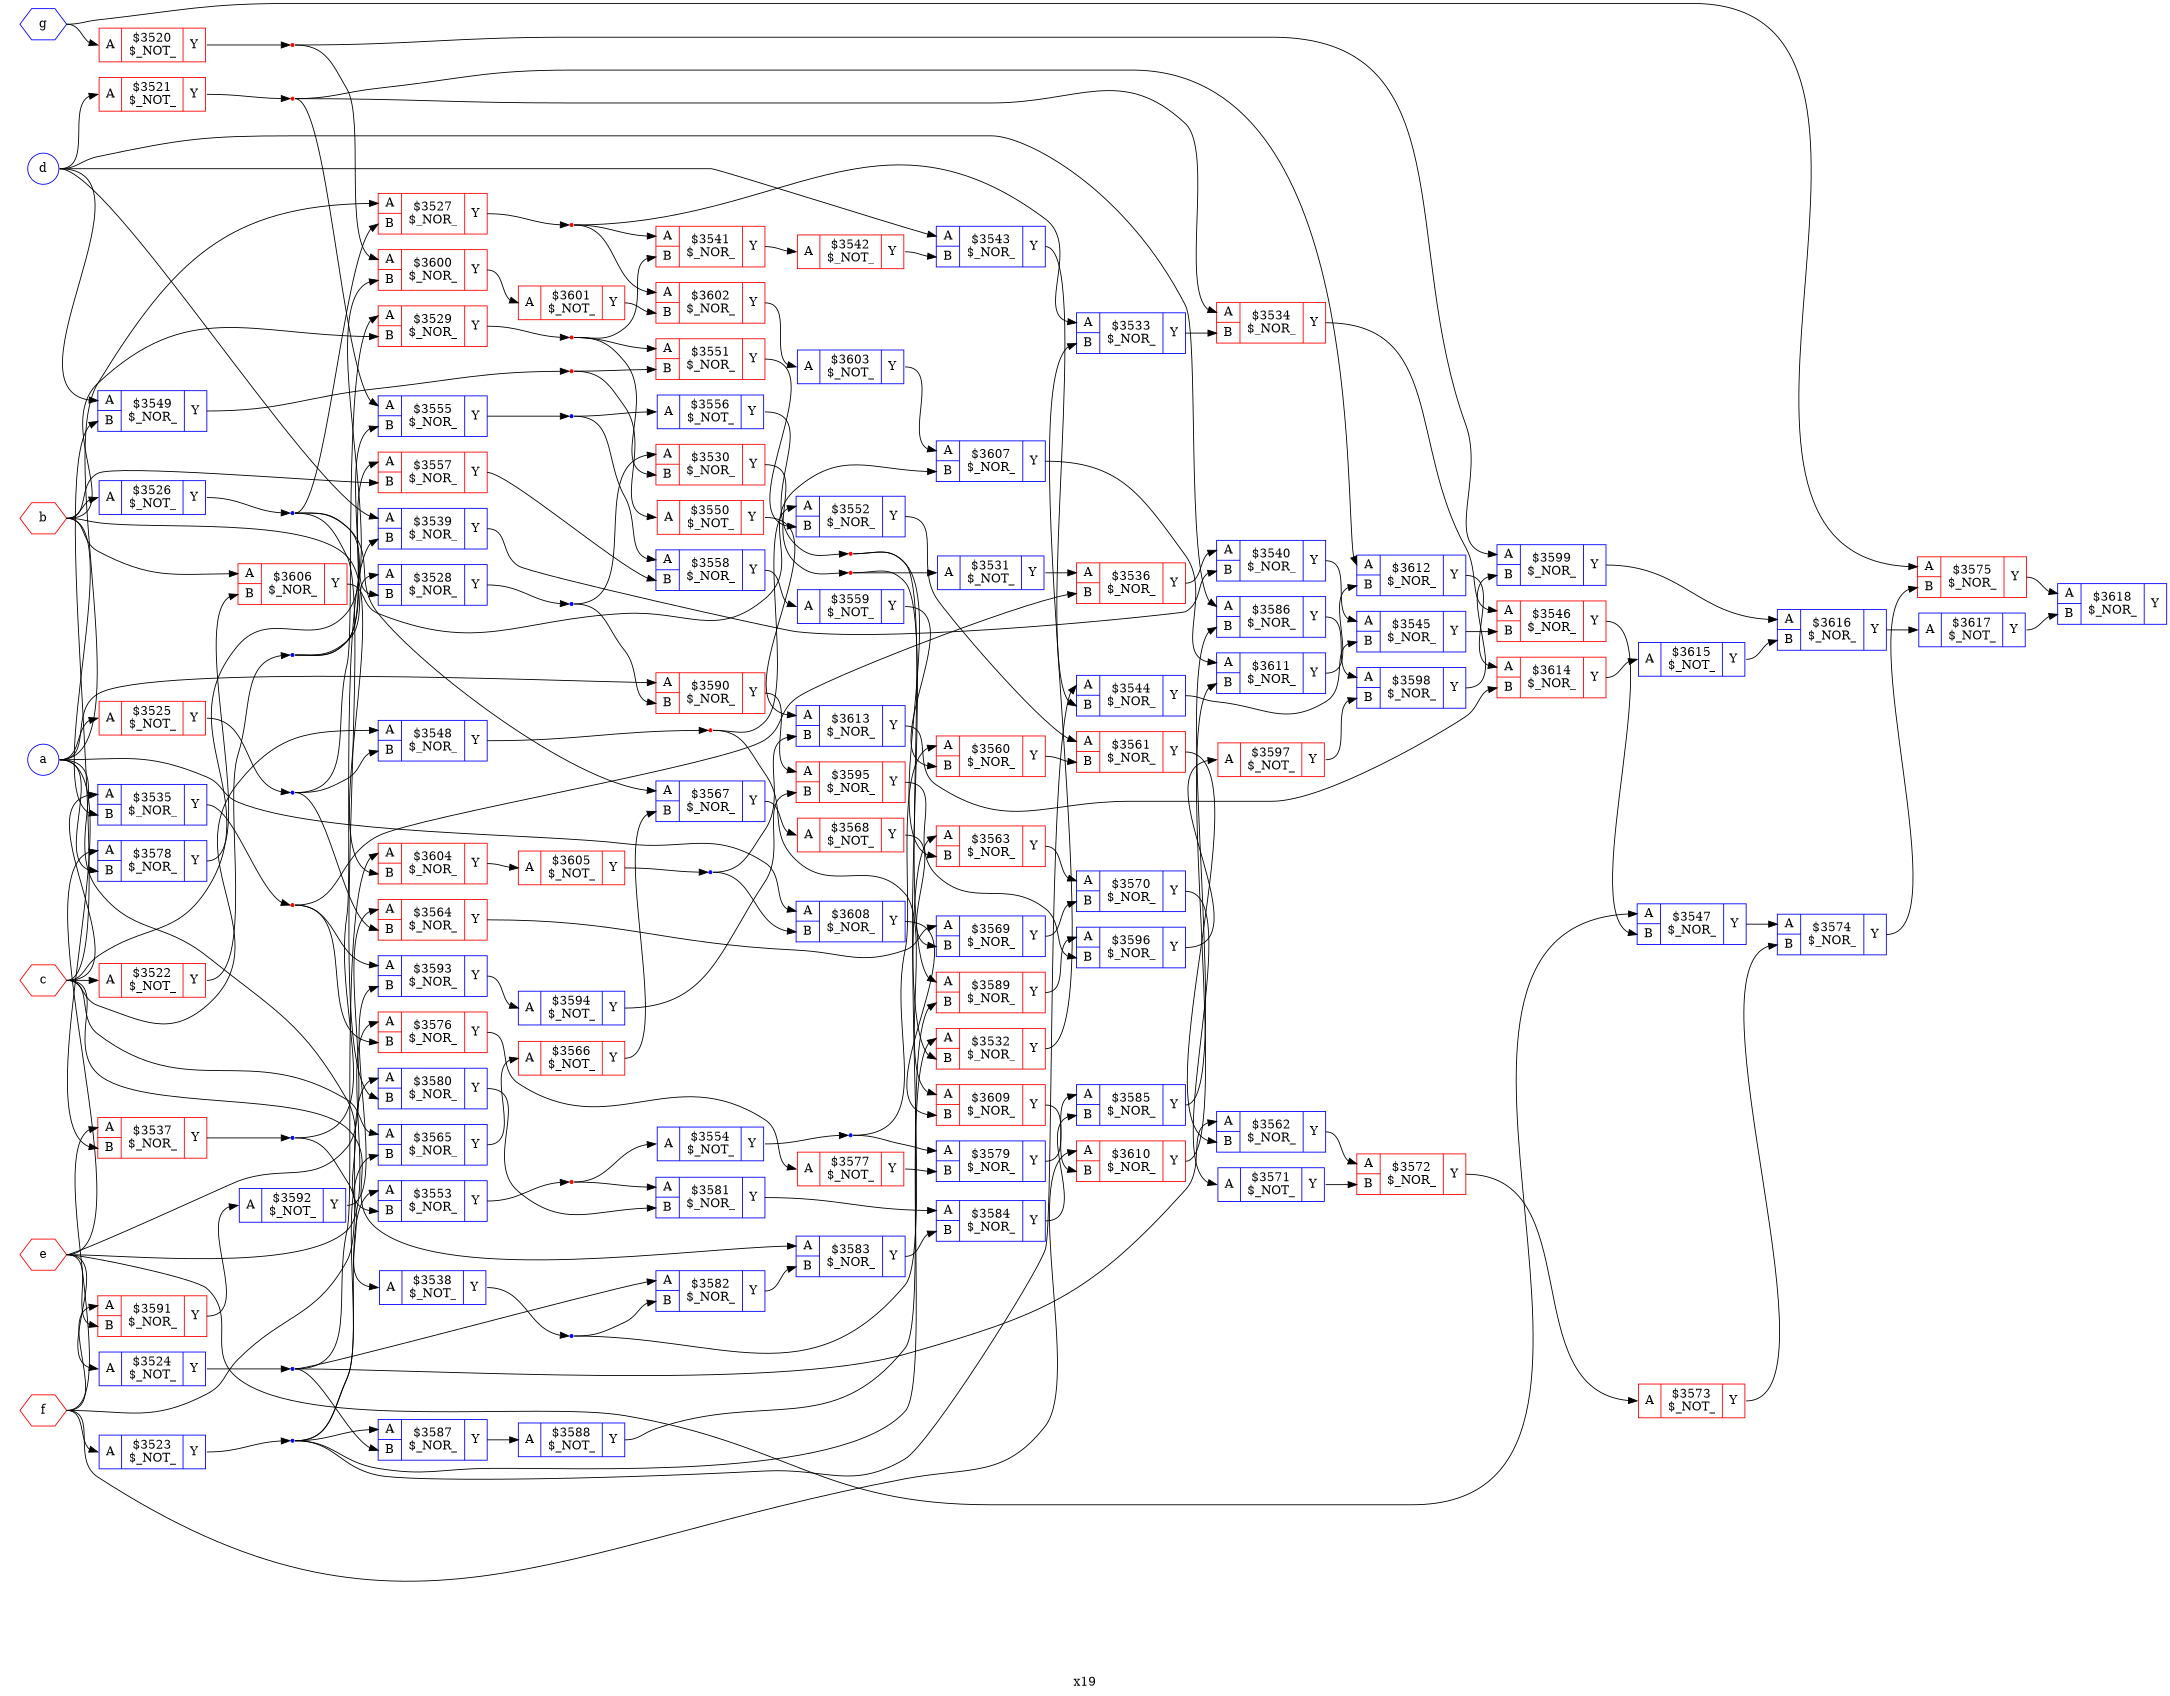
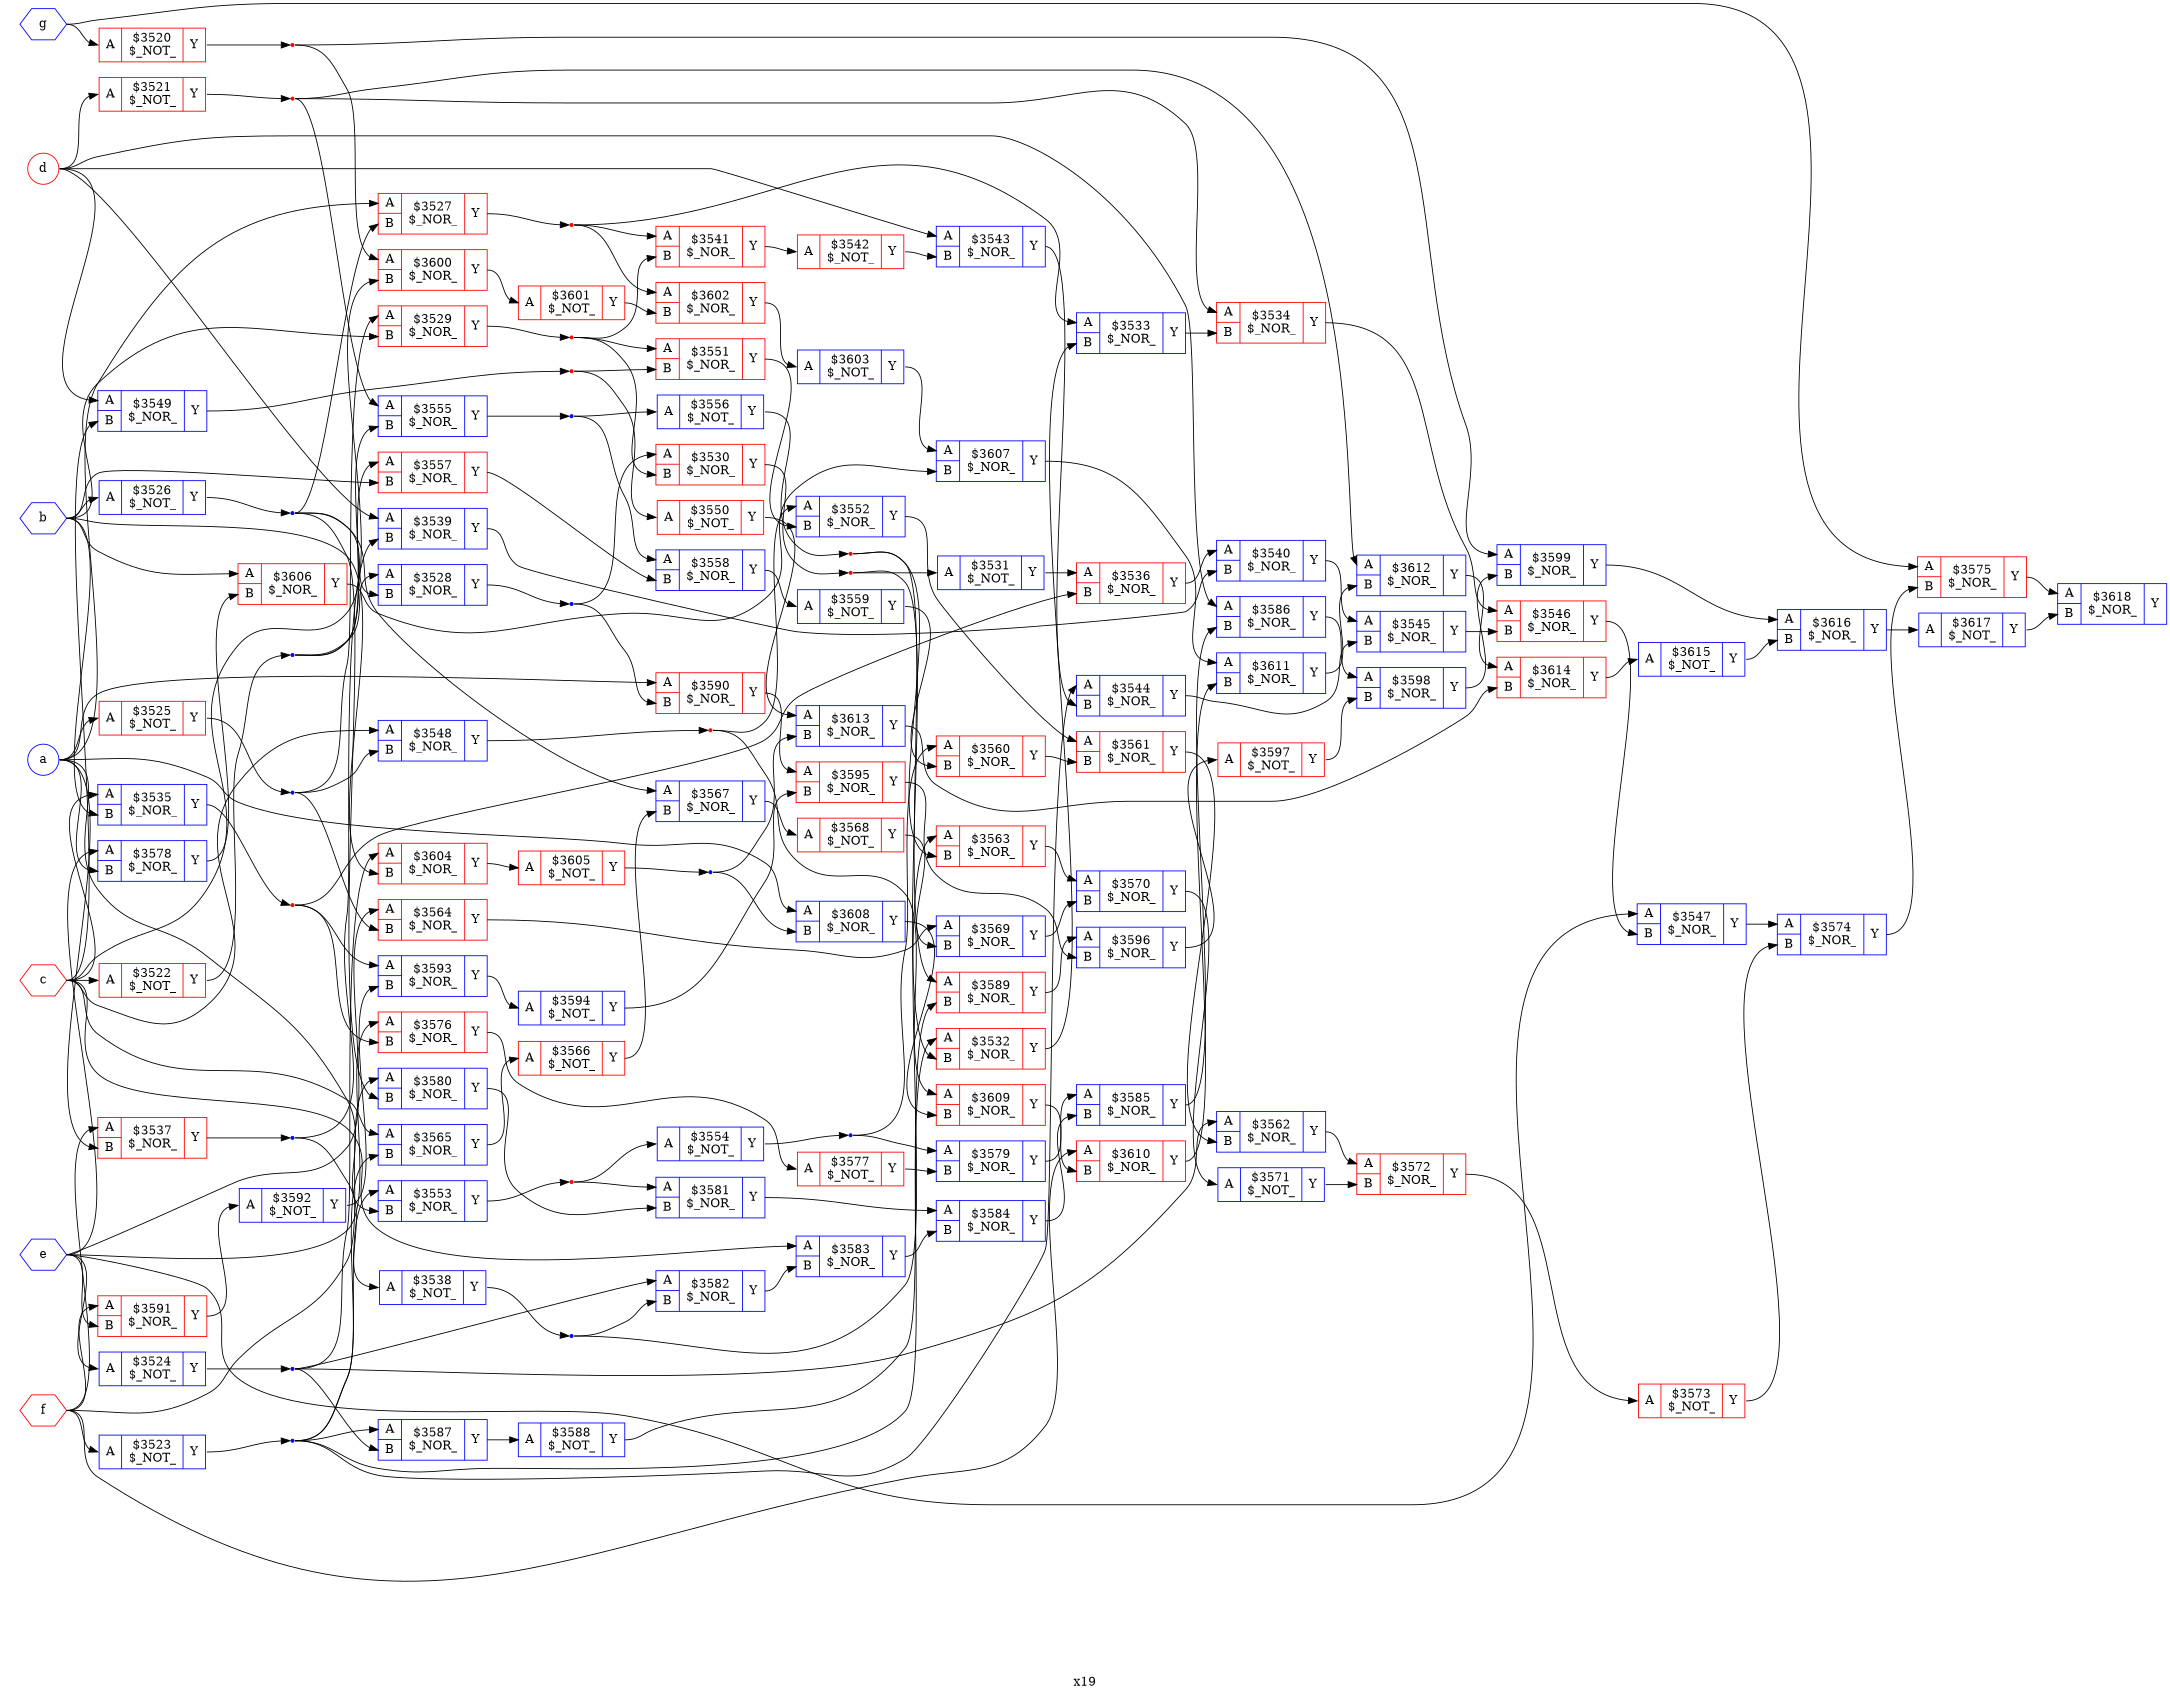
node "d": color blue -> red
node "b": color red -> blue
node "e": color red -> blue
